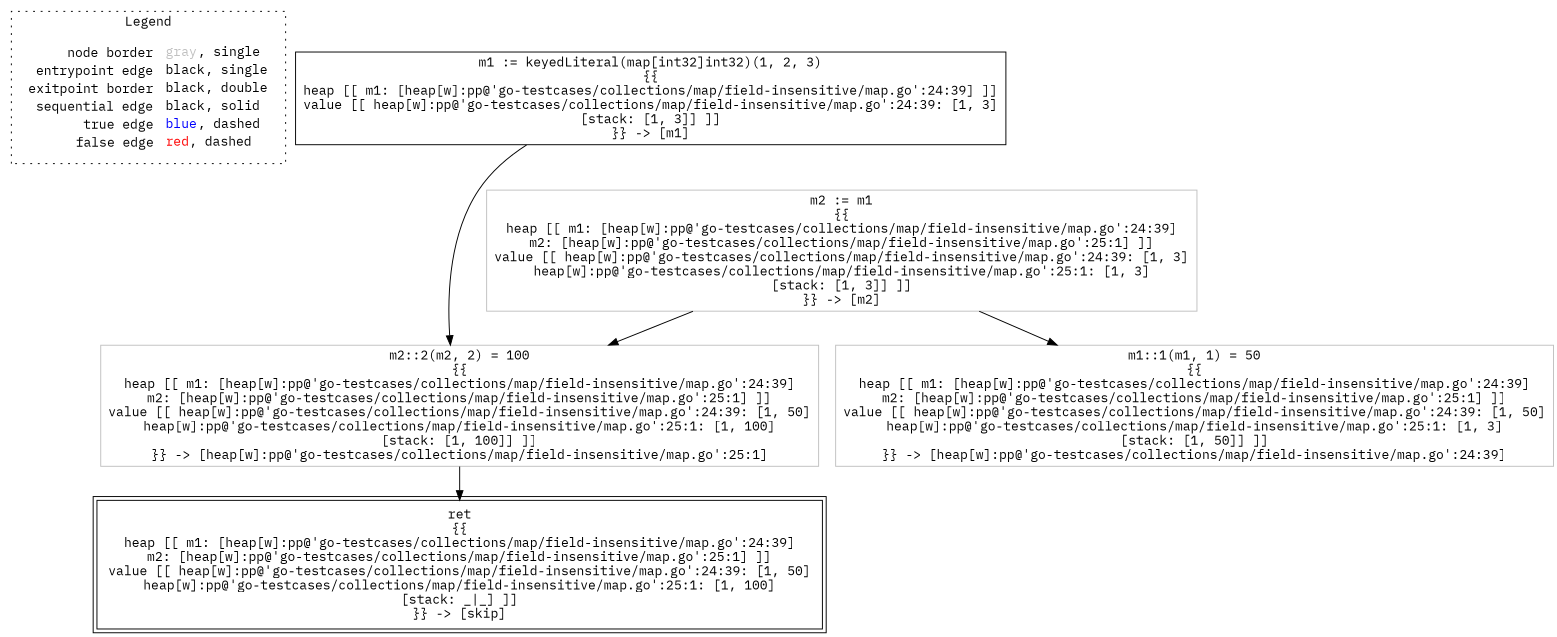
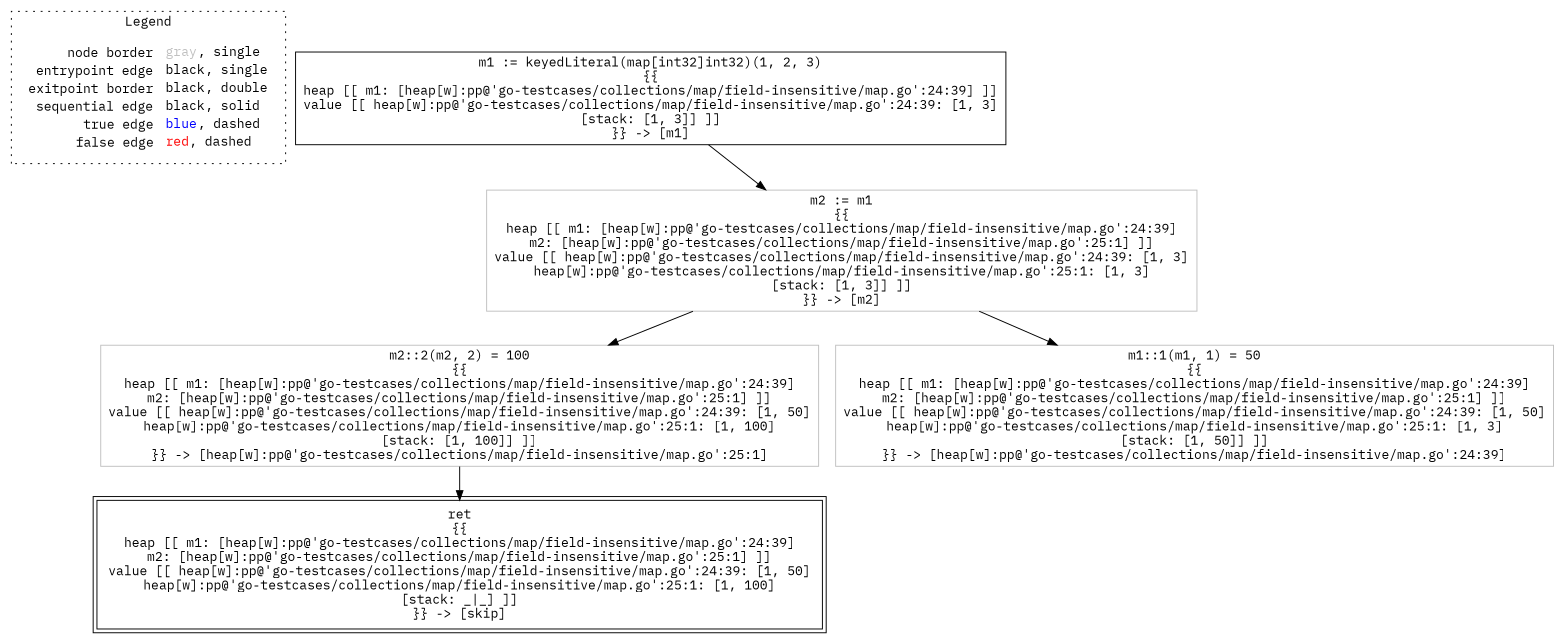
edge "m1 := keyedLiteral(map[int32]int32)(1, 2, 3)" -> "m2::2(m2, 2) = 100": now "m1 := keyedLiteral(map[int32]int32)(1, 2, 3)" -> "m2 := m1"
